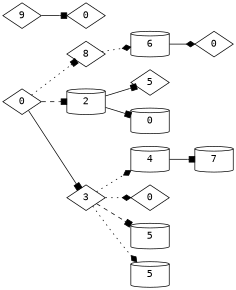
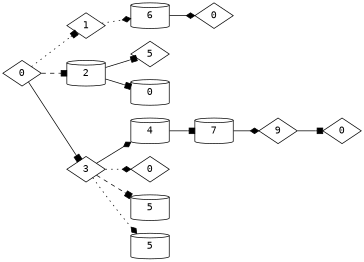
node "8": label "8" -> "1"
edge "7" -> "9": added
edge "3" -> "4": style dotted -> solid
